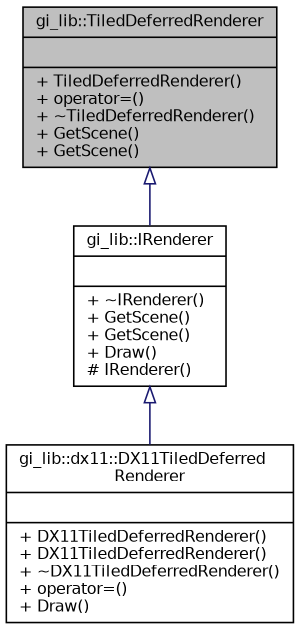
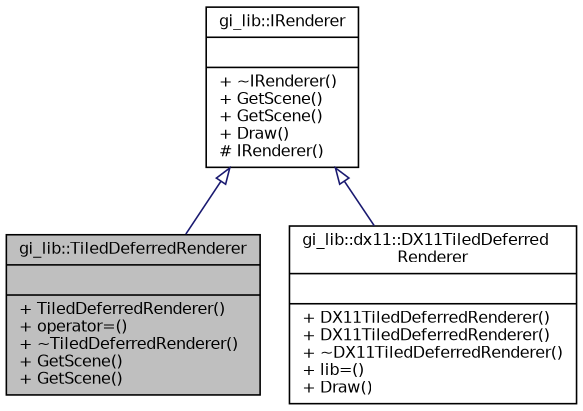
edge "gi_lib::IRenderer" -> "gi_lib::TiledDeferredRenderer": reversed
node "gi_lib::dx11::DX11TiledDeferred": text "+ operator=()" -> "+ lib=()"
